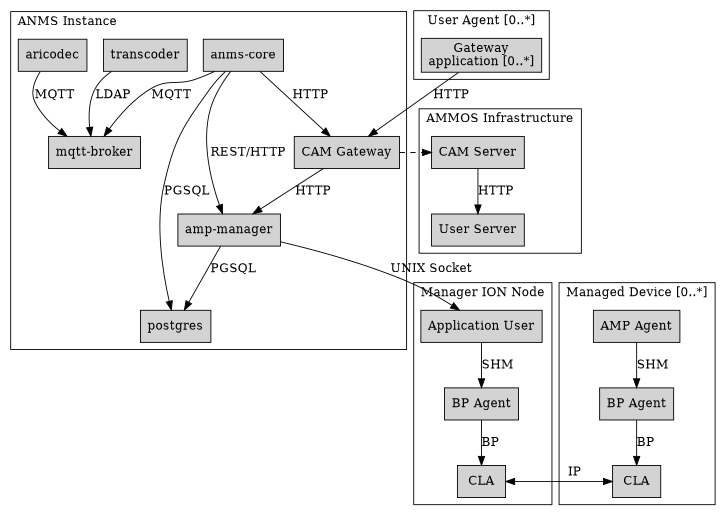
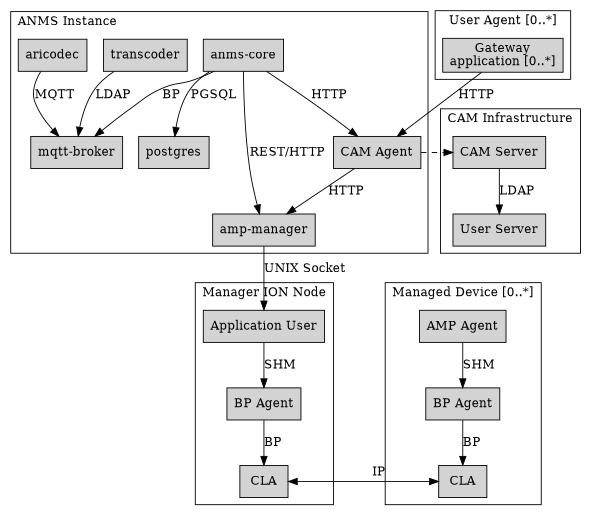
edge "anms-core" -> "mqtt-broker": label "MQTT" -> "BP"
cluster "AMMOS Infrastructure": label "AMMOS Infrastructure" -> "CAM Infrastructure"
node "CAM Gateway": label "CAM Gateway" -> "CAM Agent"
edge "CAM Server" -> "User Server": label "HTTP" -> "LDAP"
edge "amp-manager" -> "postgres": removed, label "PGSQL"
